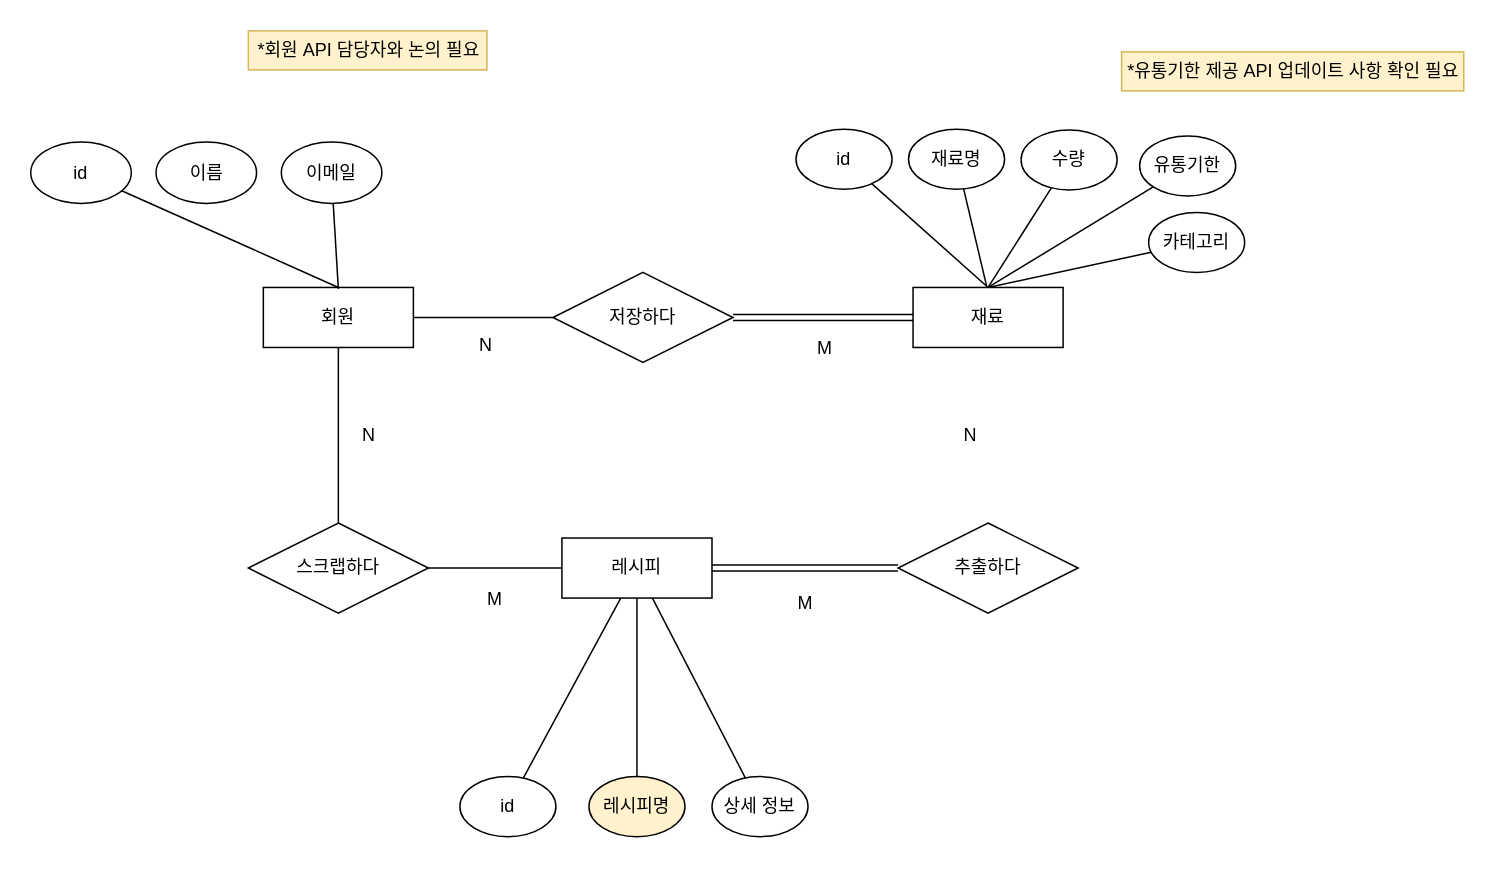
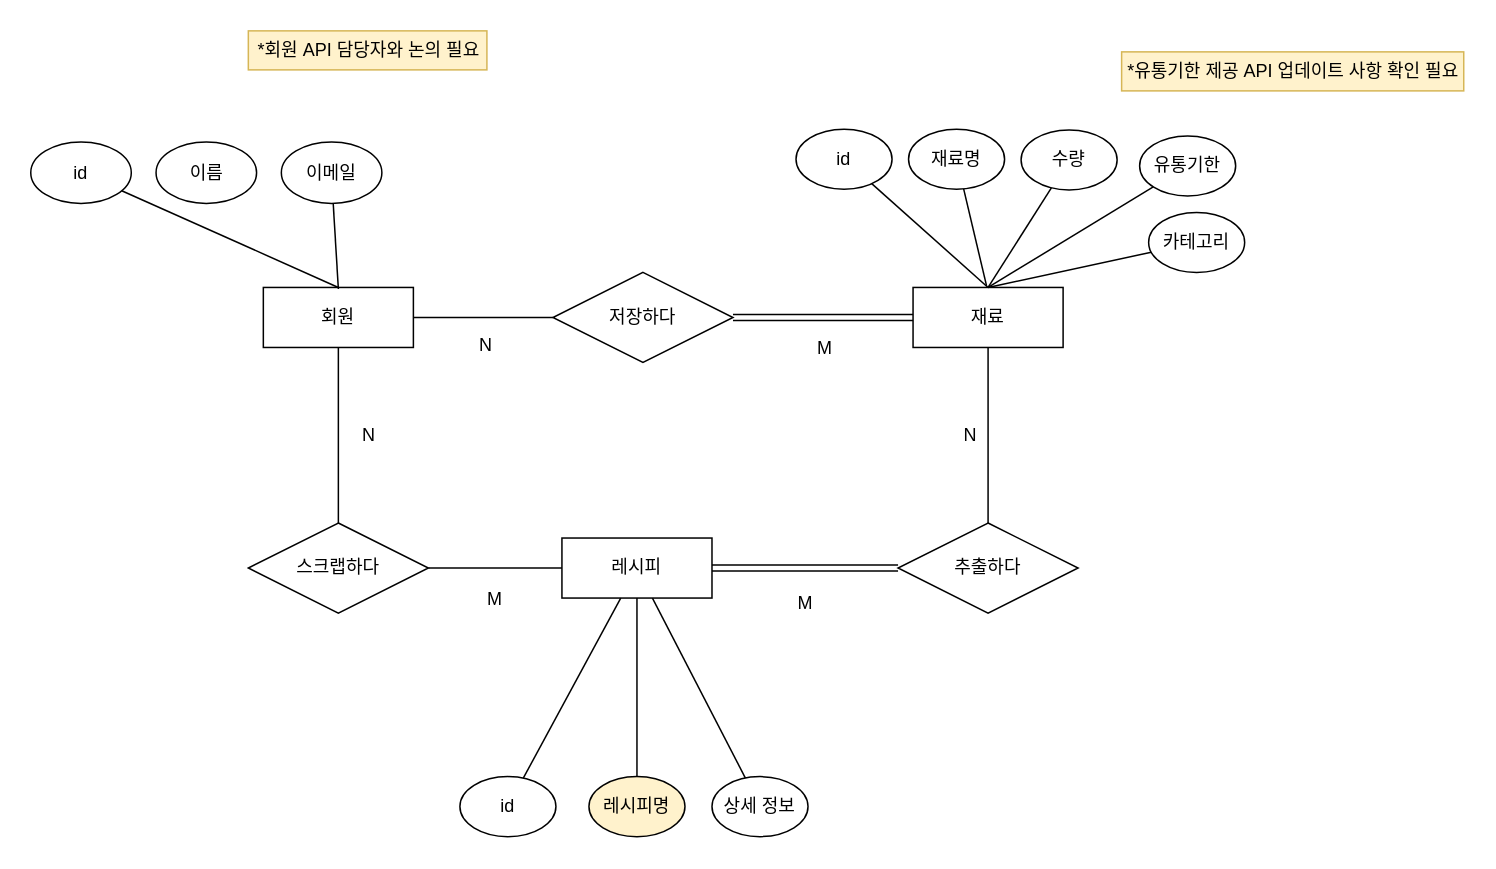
edge "재료" -- "추출하다": added
